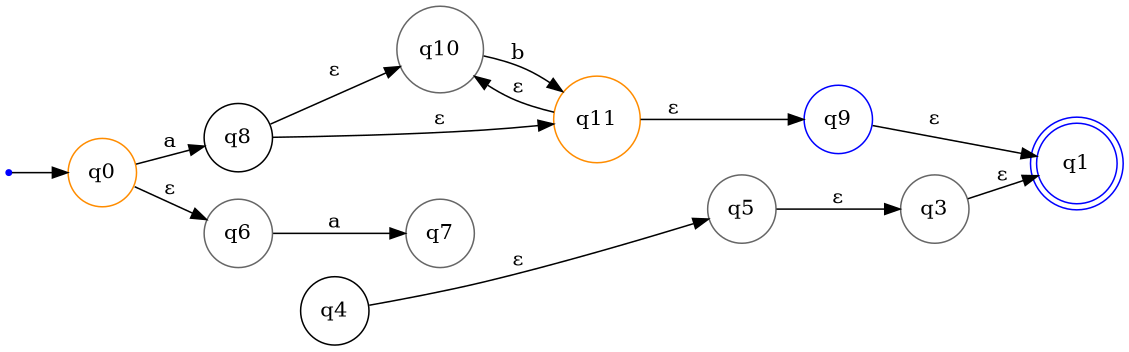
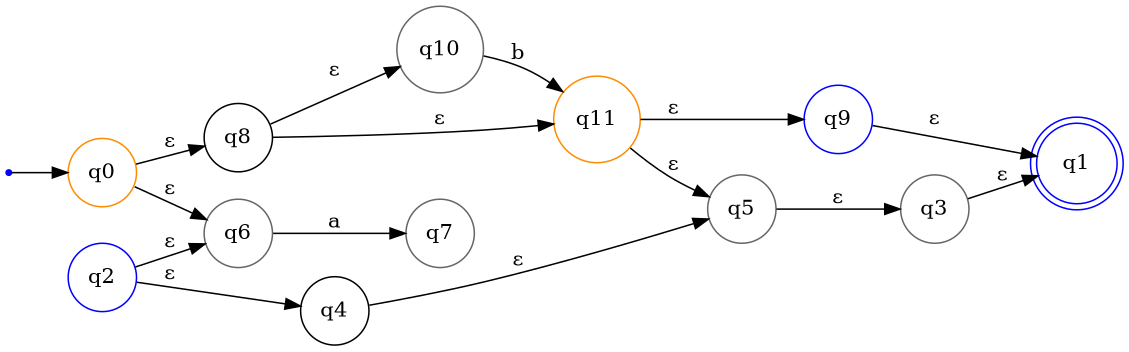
edge "q11" -> "q10": now "q11" -> "q5"
edge "q0" -> "q8": label "a" -> "ε"
node "q2": added
